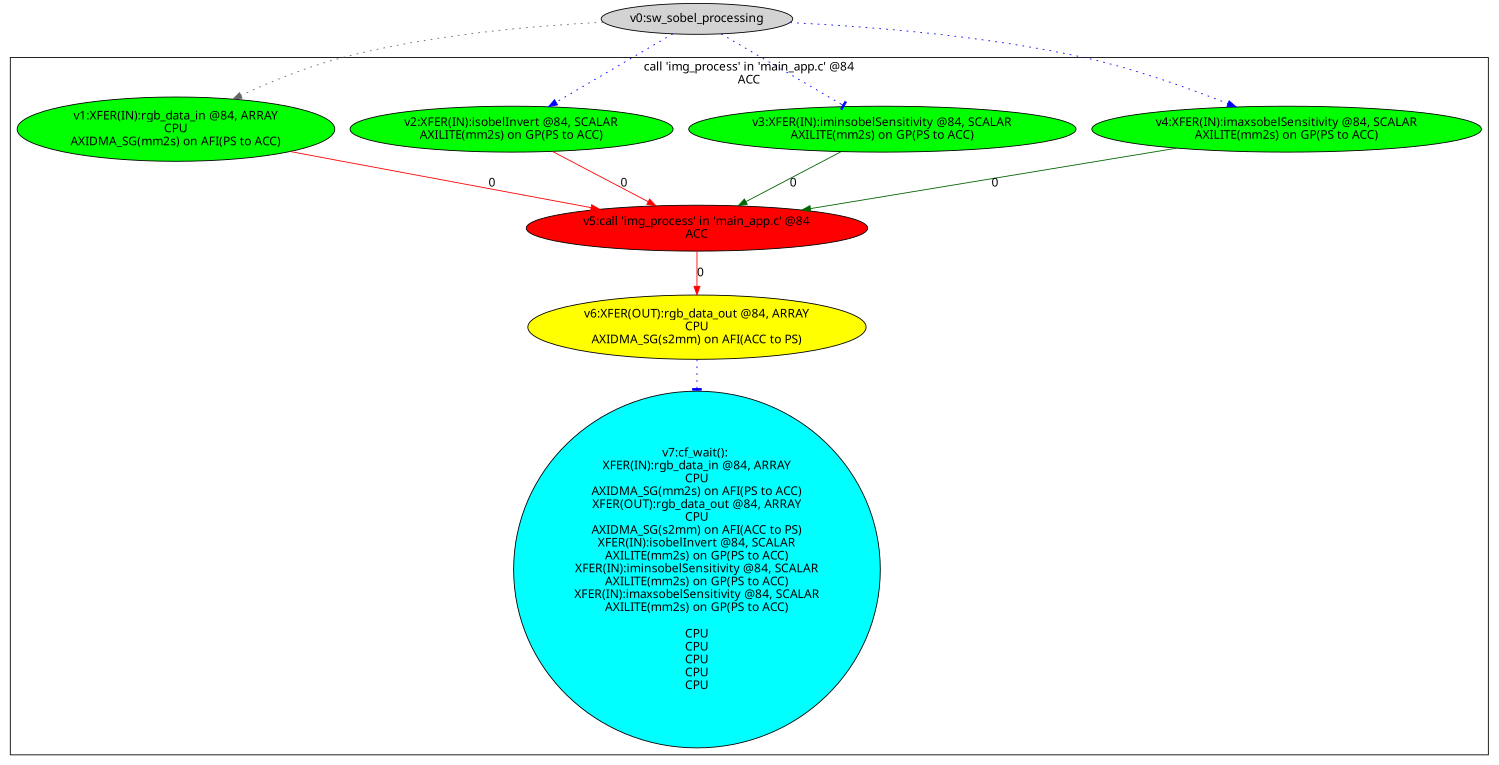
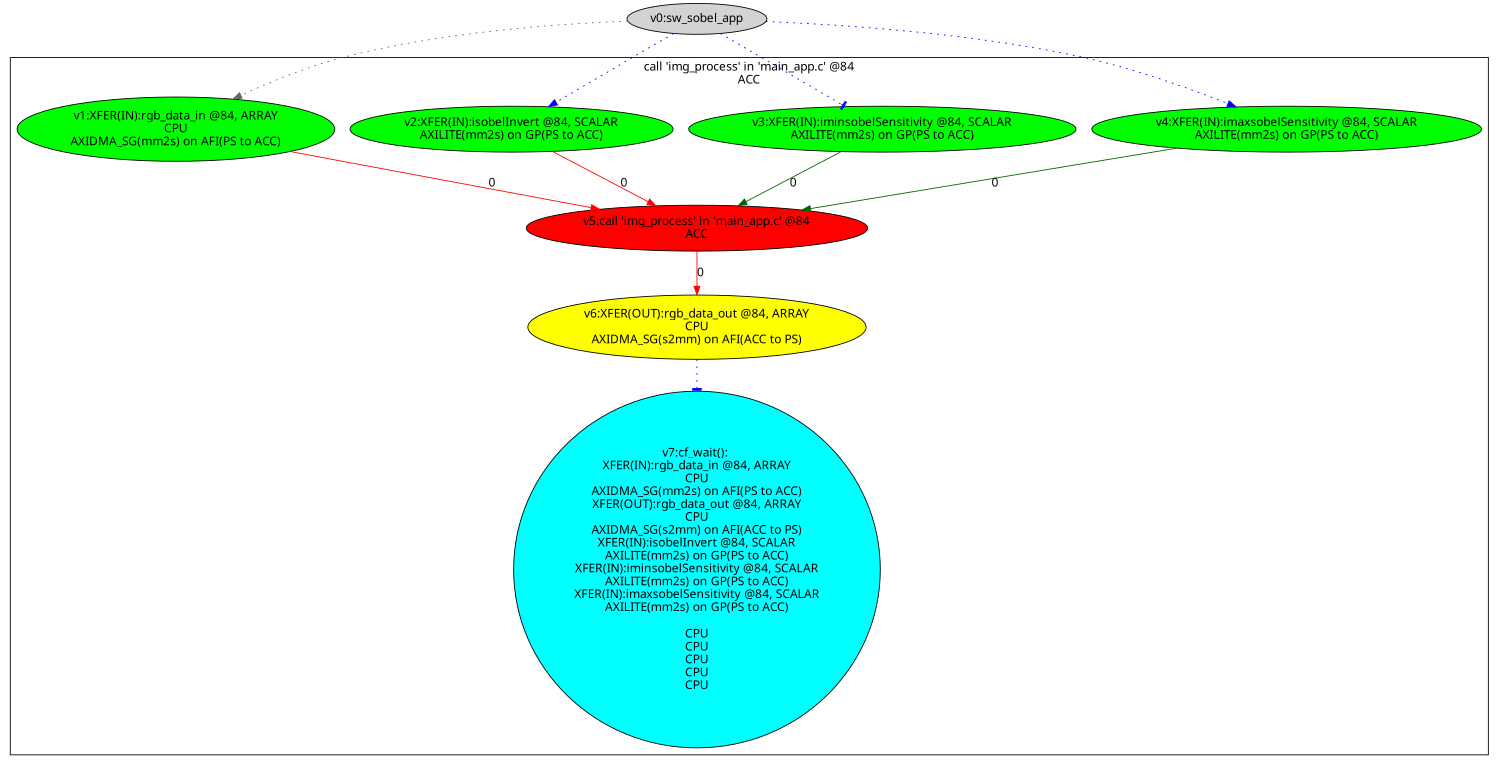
node "v0:sw_sobel_processing": label "v0:sw_sobel_processing" -> "v0:sw_sobel_app"
